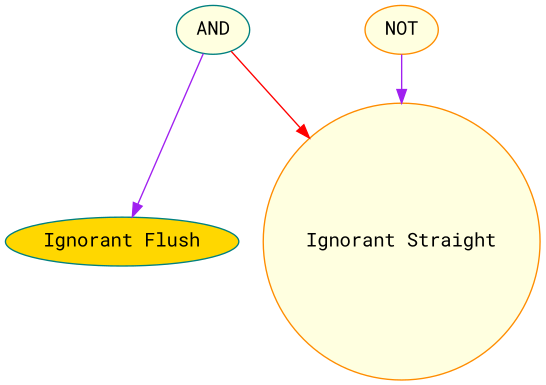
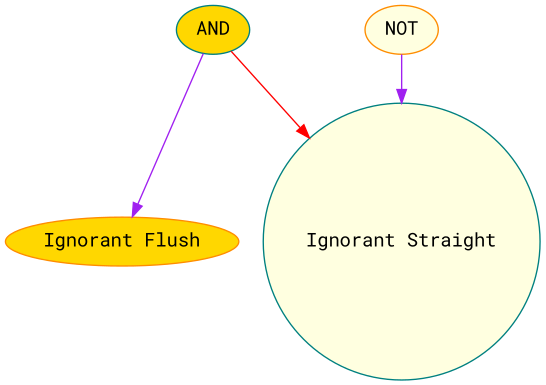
node "AND": fillcolor lightyellow -> gold
node "Ignorant Flush": color teal -> darkorange
node "Ignorant Straight": color darkorange -> teal
